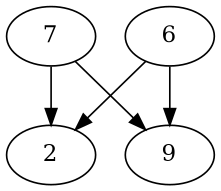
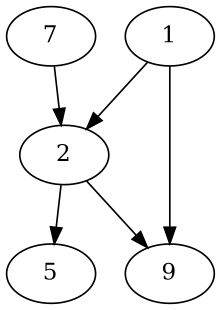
node "6": label "6" -> "1"
edge "7" -> "9": now "2" -> "9"
node "5": added
